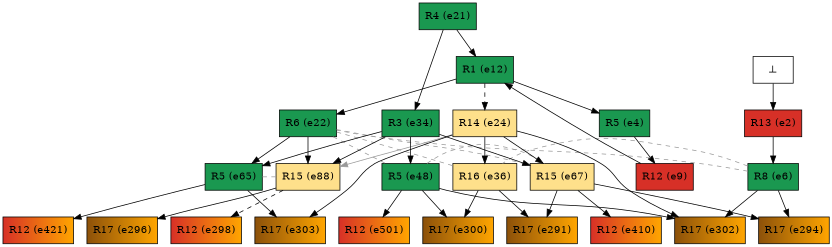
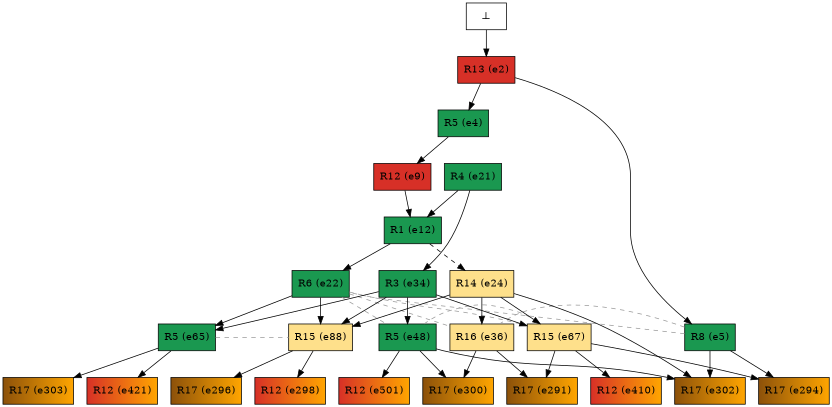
edge "R1 (e12)" -> "R5 (e4)": now "R13 (e2)" -> "R5 (e4)"
edge "R14 (e24)" -> "R15 (e88)": color gray60 -> black
edge "R14 (e24)" -> "R17 (e303)": removed
node "R8 (e6)": label "R8 (e6)" -> "R8 (e5)"
edge "R15 (e88)" -> "R12 (e298)": style dashed -> solid
